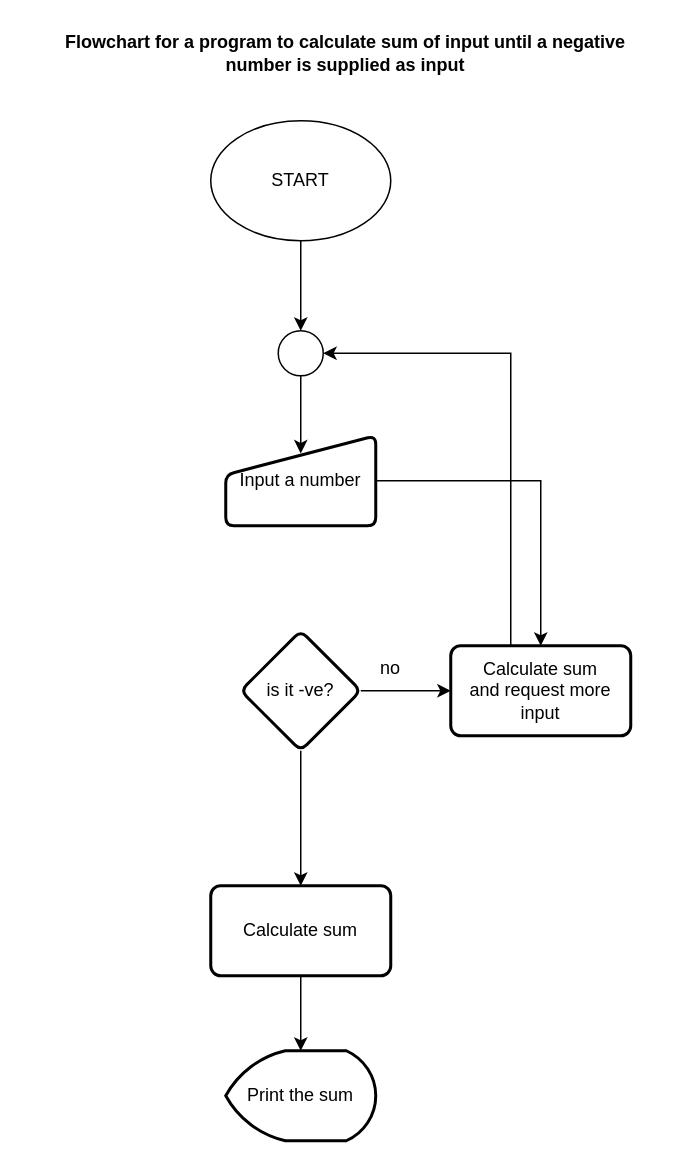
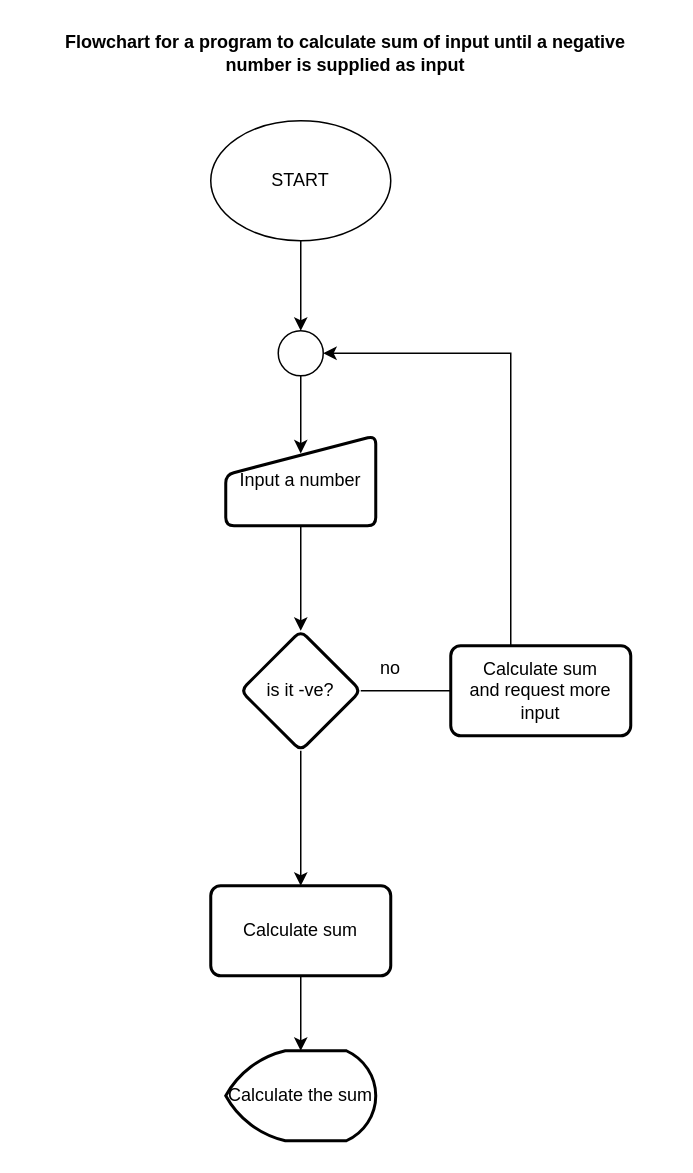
edge "Input a number" -> "Calculate sum and request more input": now "Input a number" -> "is it -ve?"
edge "is it -ve?" -> "Calculate sum and request more input": arrowhead classic -> none
node "Print the sum": label "Print the sum" -> "Calculate the sum"
